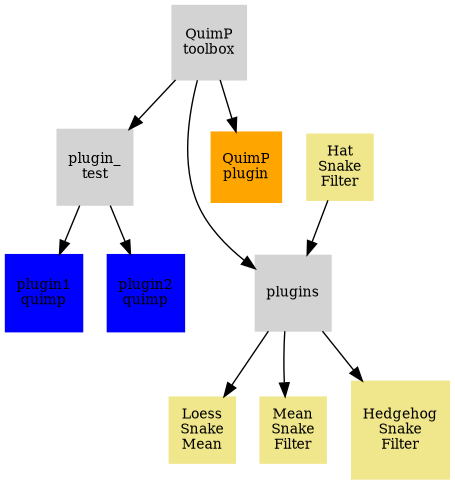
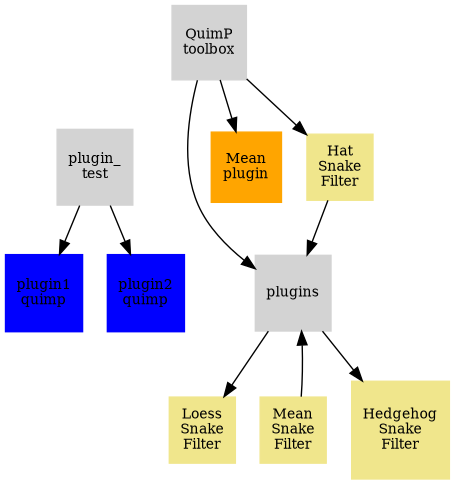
edge "QuimP toolbox" -> "plugin_ test": now "QuimP toolbox" -> "Hat Snake Filter"
node "QuimP plugin": label "QuimP plugin" -> "Mean plugin"
edge "plugins" -> "Mean Snake Filter": reversed
node "Loess Snake Mean": label "Loess Snake Mean" -> "Loess Snake Filter"
